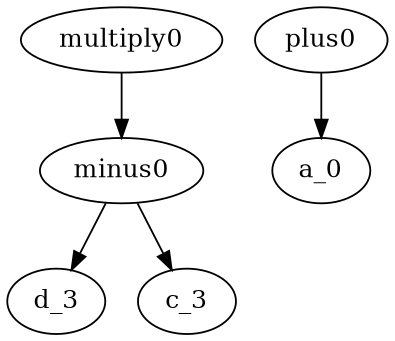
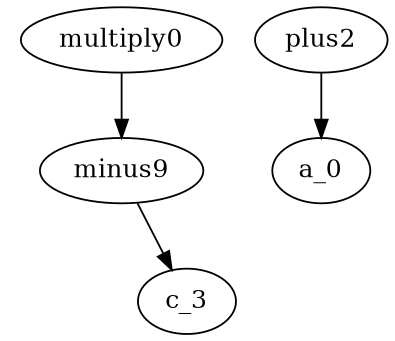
node "plus0": label "plus0" -> "plus2"
node "minus0": label "minus0" -> "minus9"
node "d_3": removed
